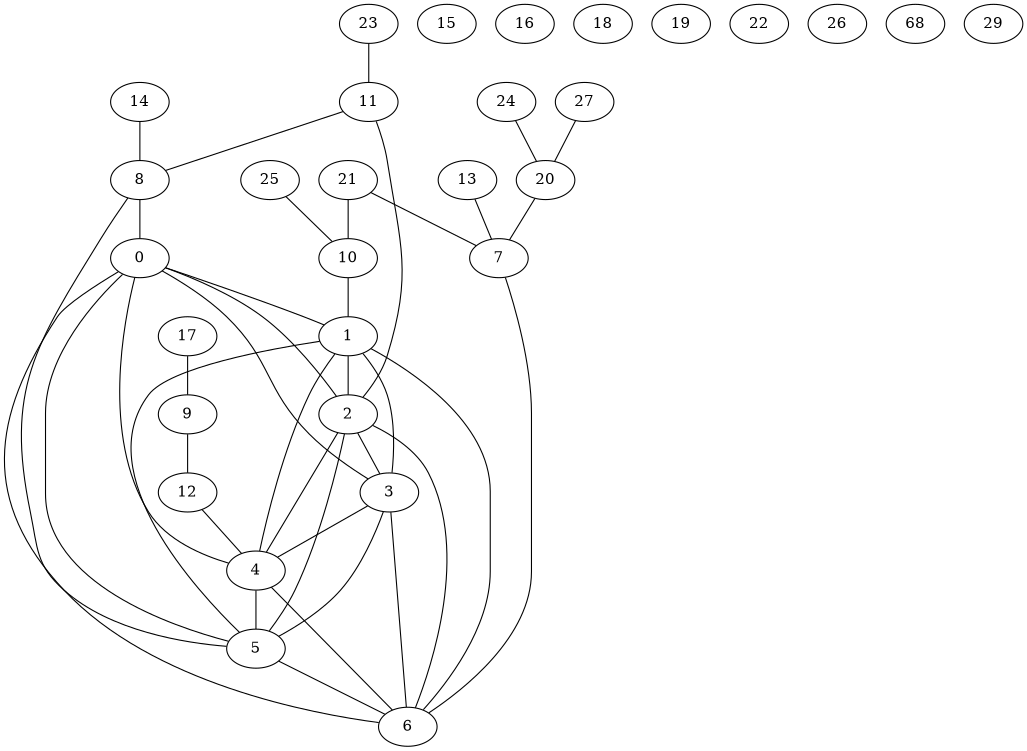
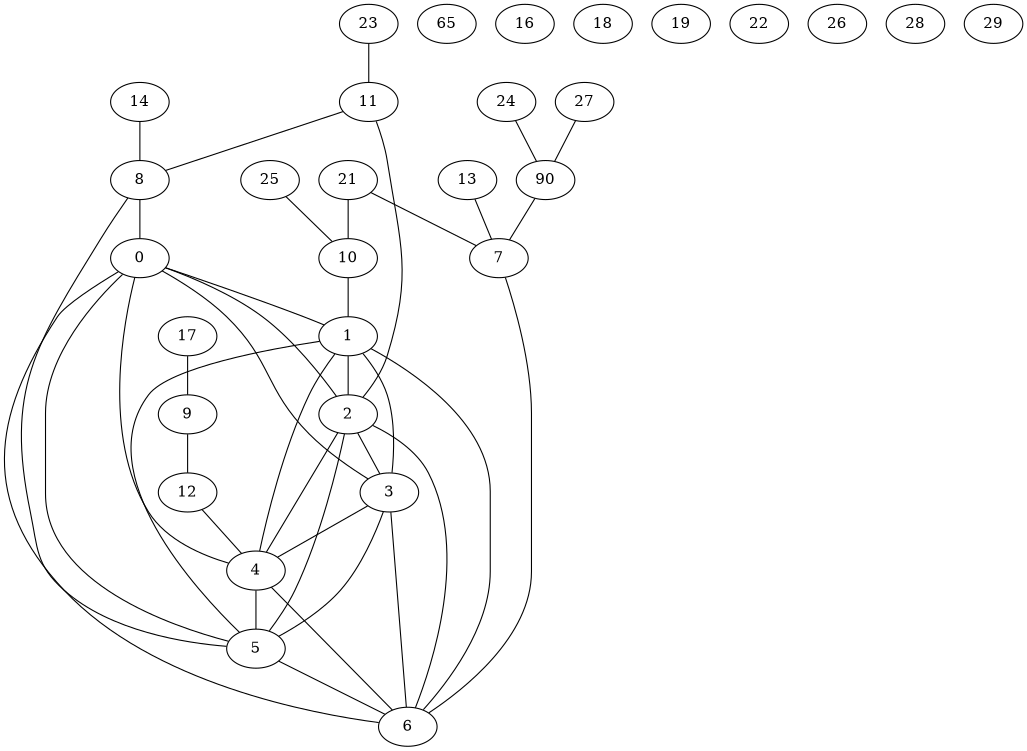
node "15": label "15" -> "65"
node "68": label "68" -> "28"
node "20": label "20" -> "90"
